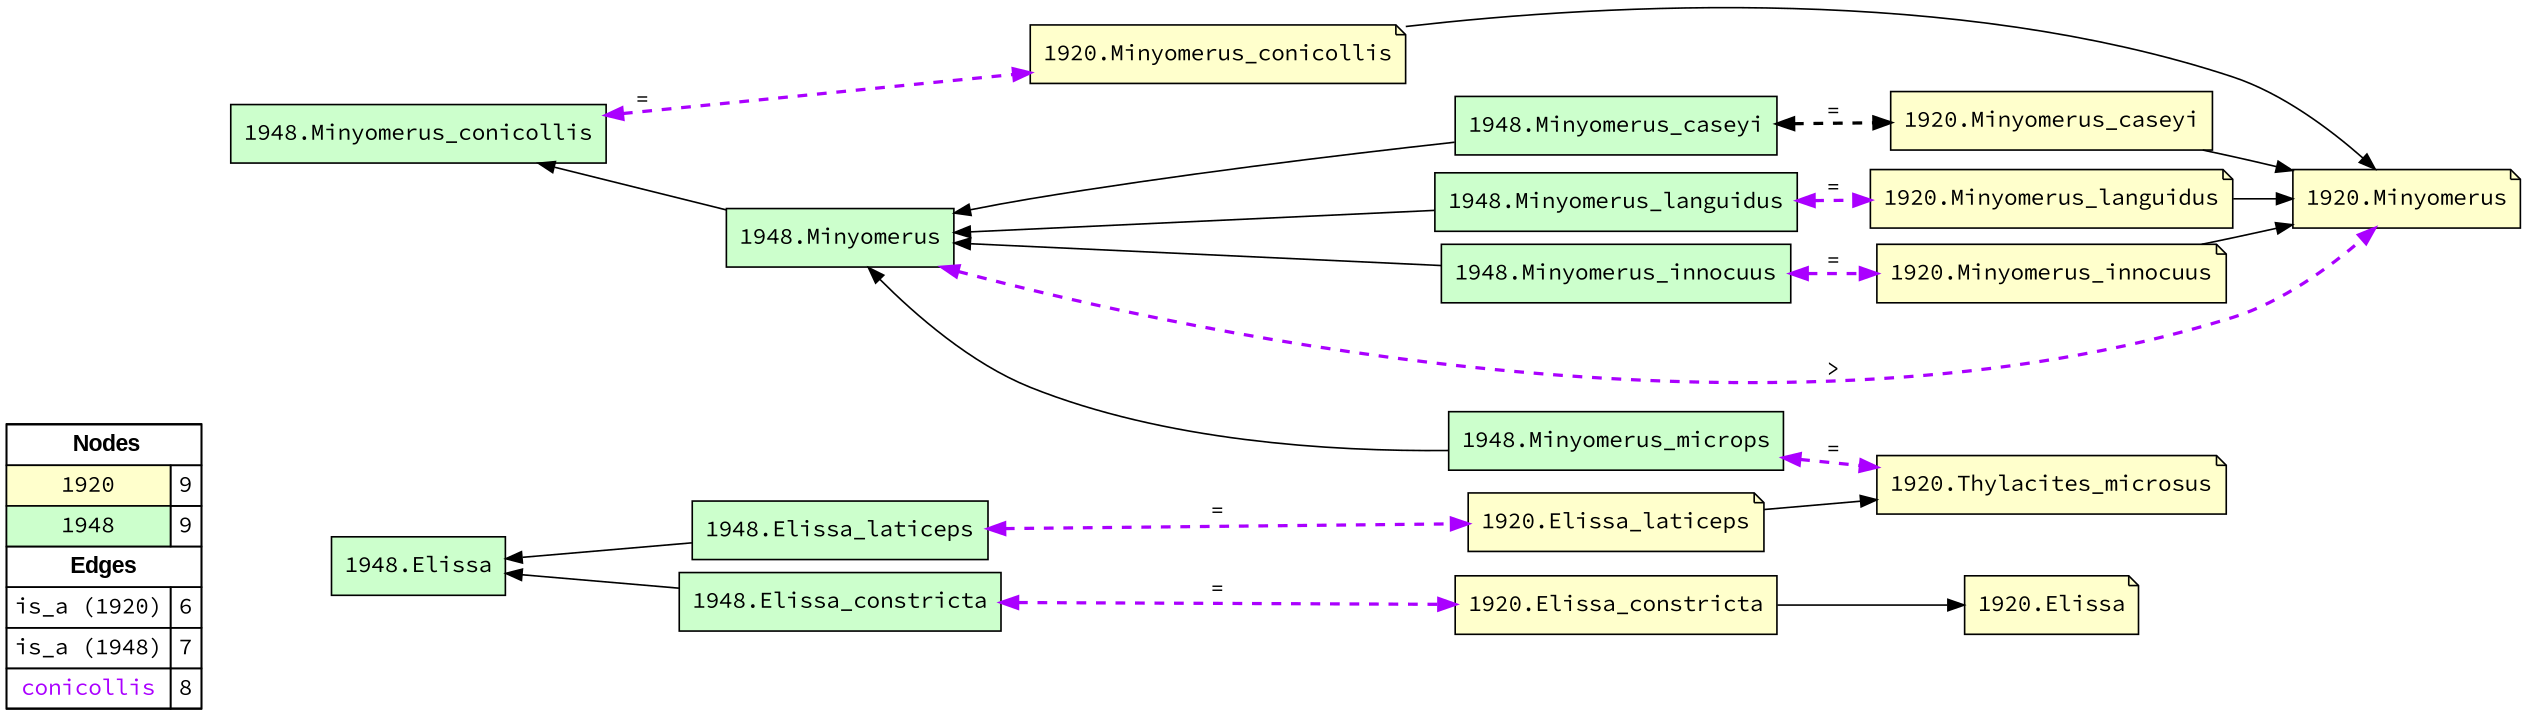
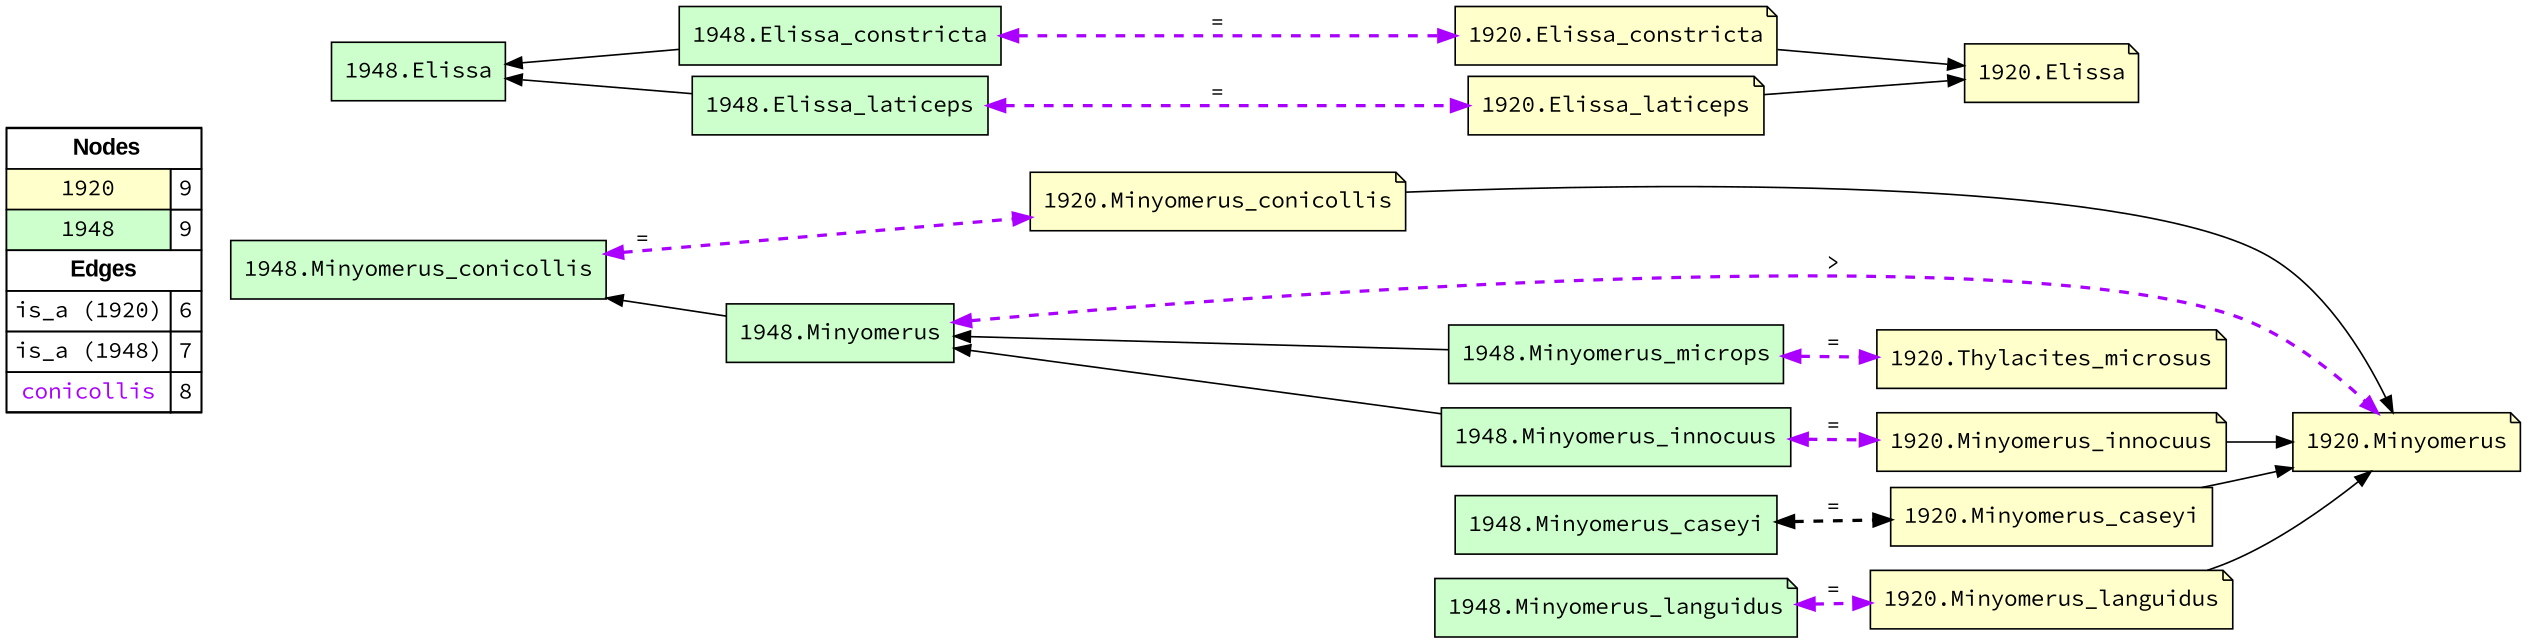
edge "1948.Minyomerus_caseyi" -> "1948.Minyomerus": removed
node "1948.Minyomerus_languidus": shape box -> note
edge "1948.Minyomerus_languidus" -> "1948.Minyomerus": removed
edge "1920.Elissa_laticeps" -> "1920.Thylacites_microsus": now "1920.Elissa_laticeps" -> "1920.Elissa"
node "1920.Elissa_constricta": shape box -> note
